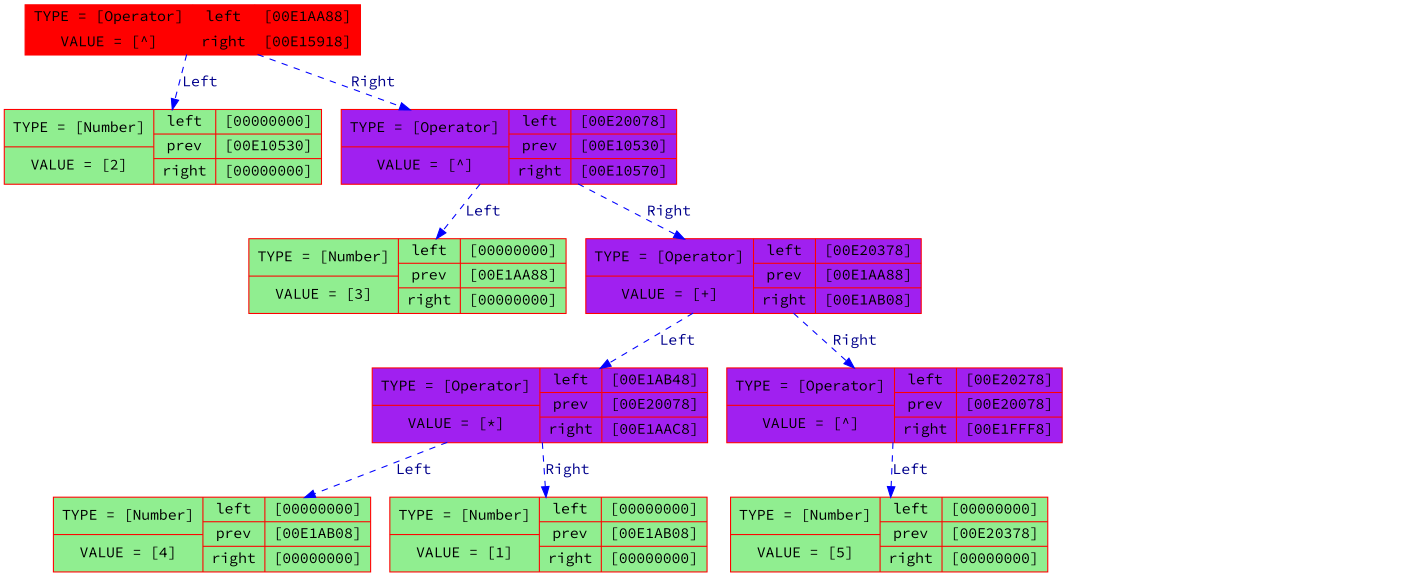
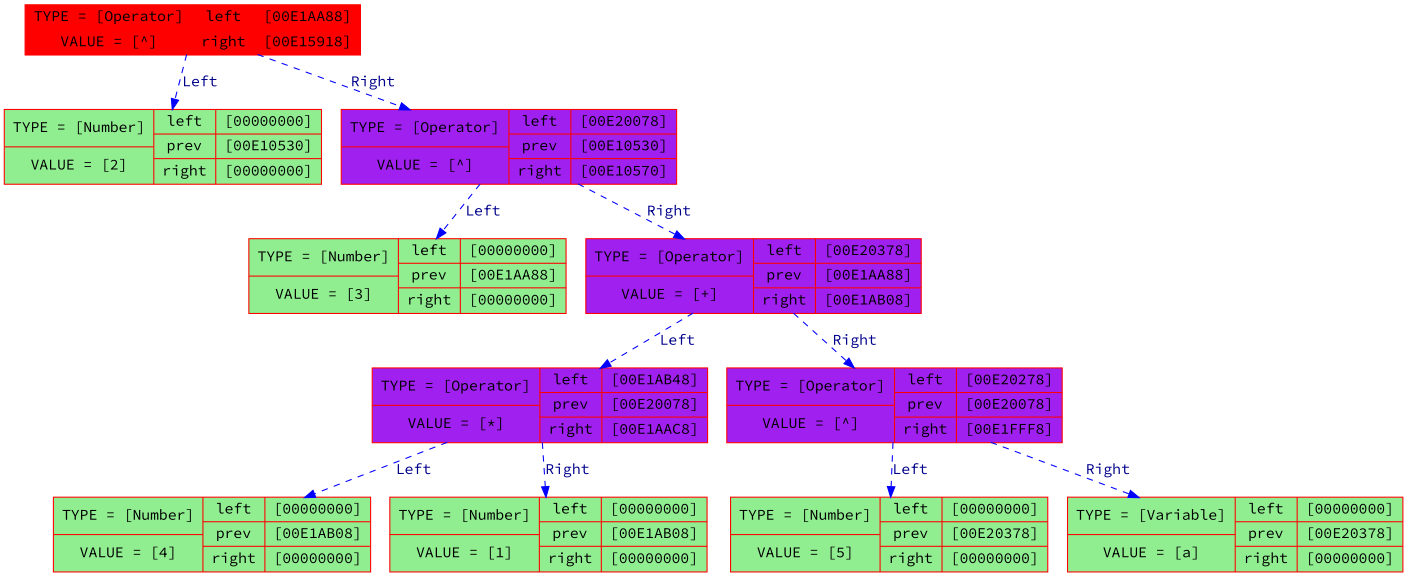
node "TYPE = [Variable]": added
